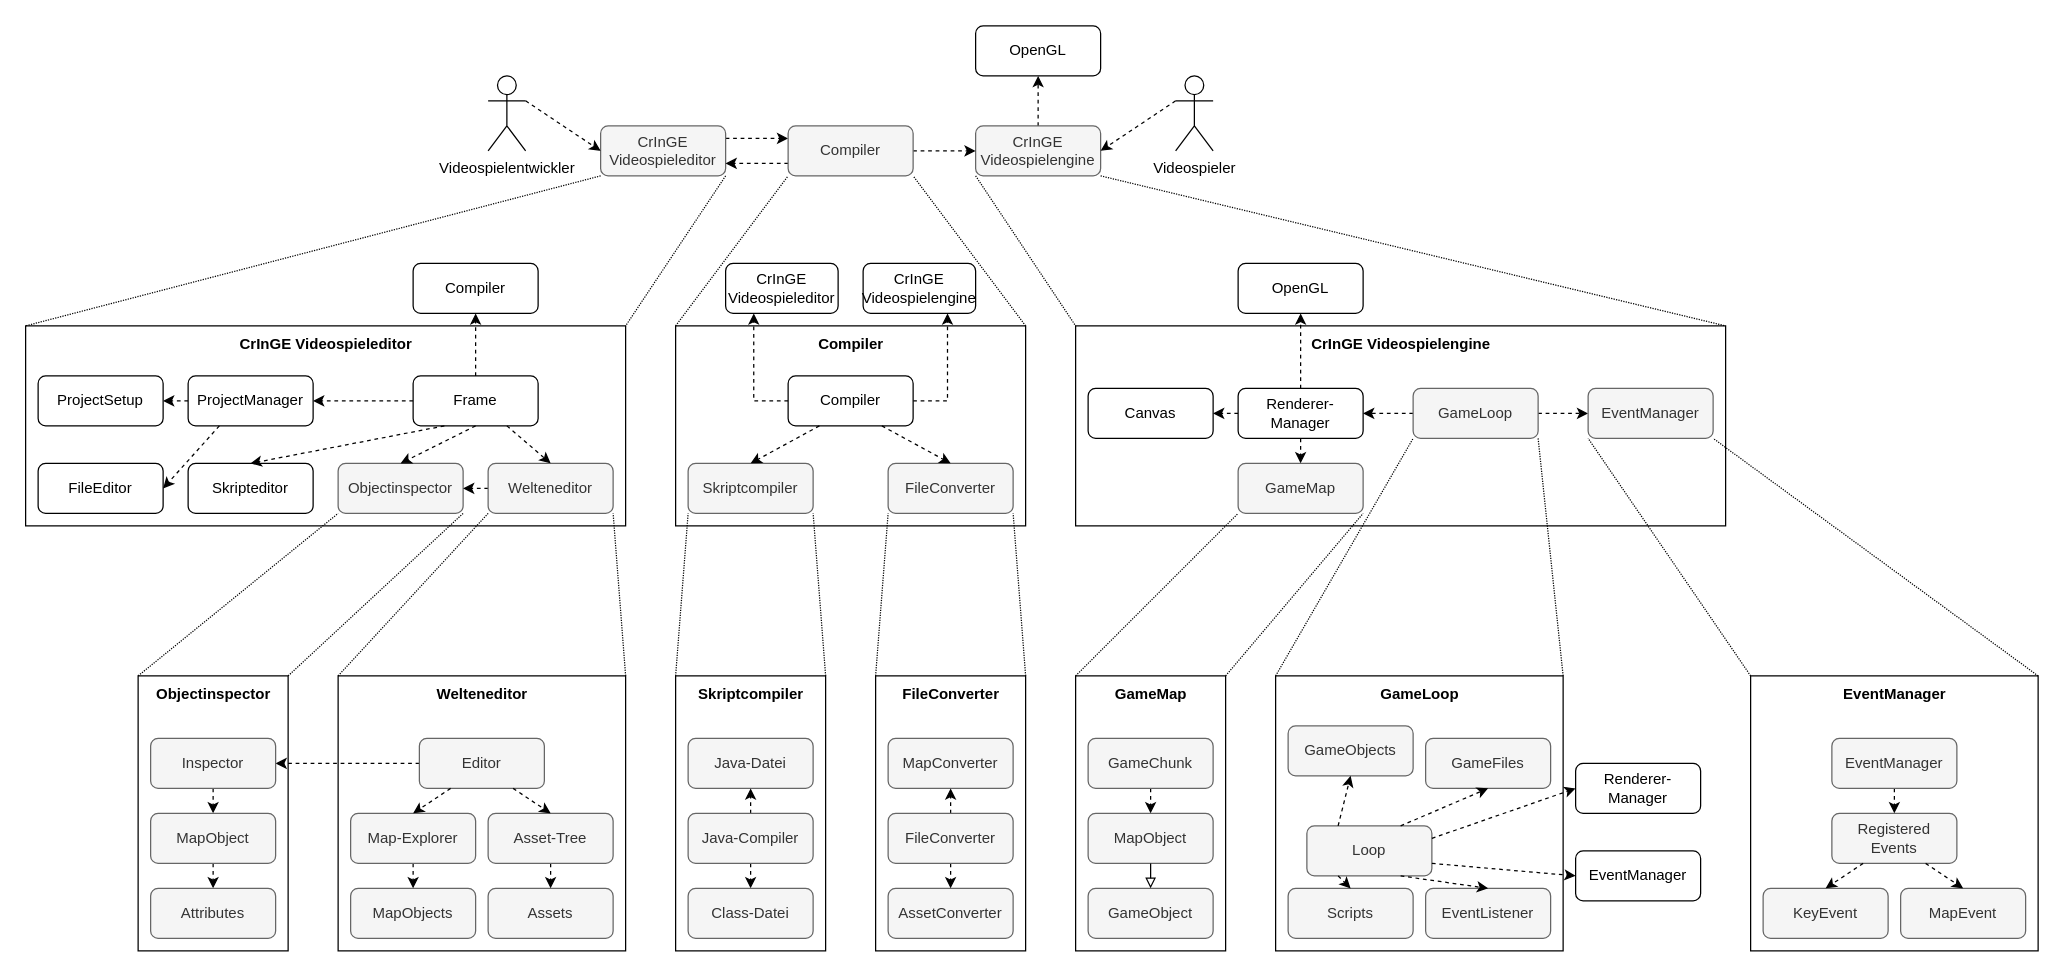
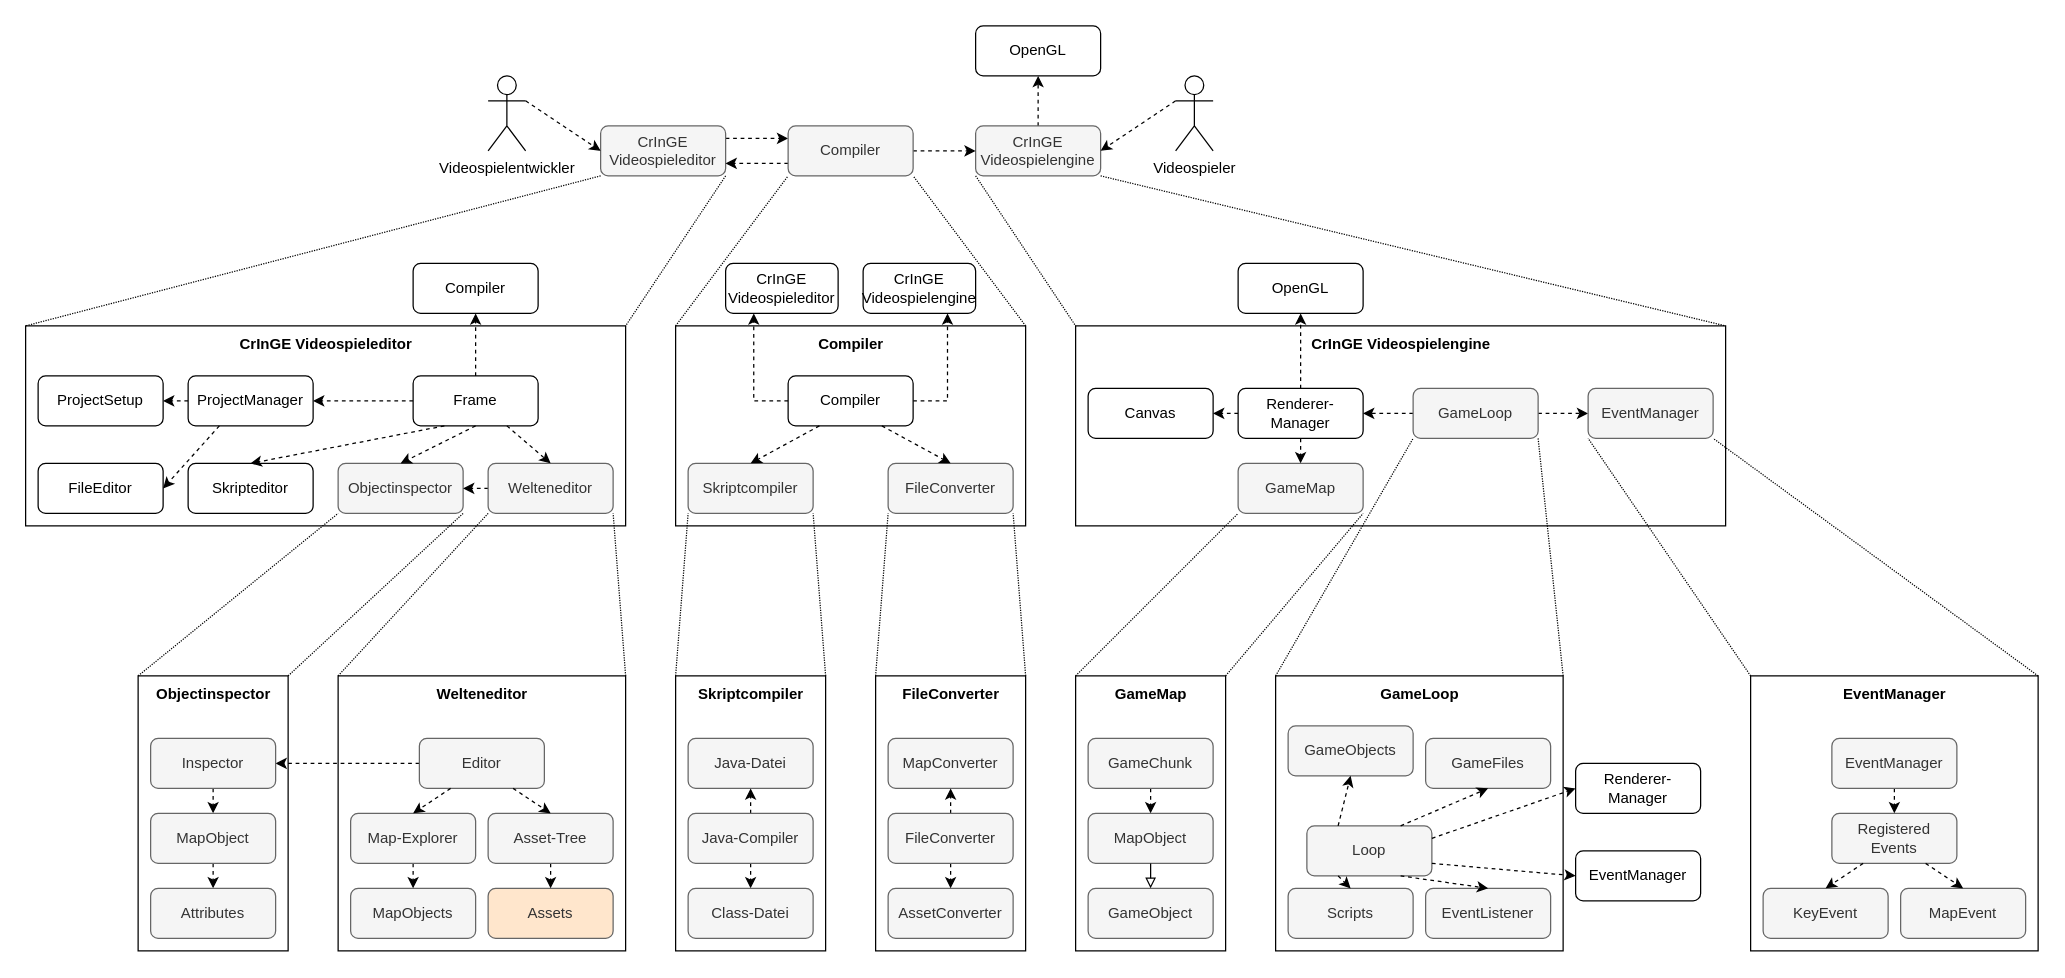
node "Assets": fillcolor #f5f5f5 -> #ffe6cc
